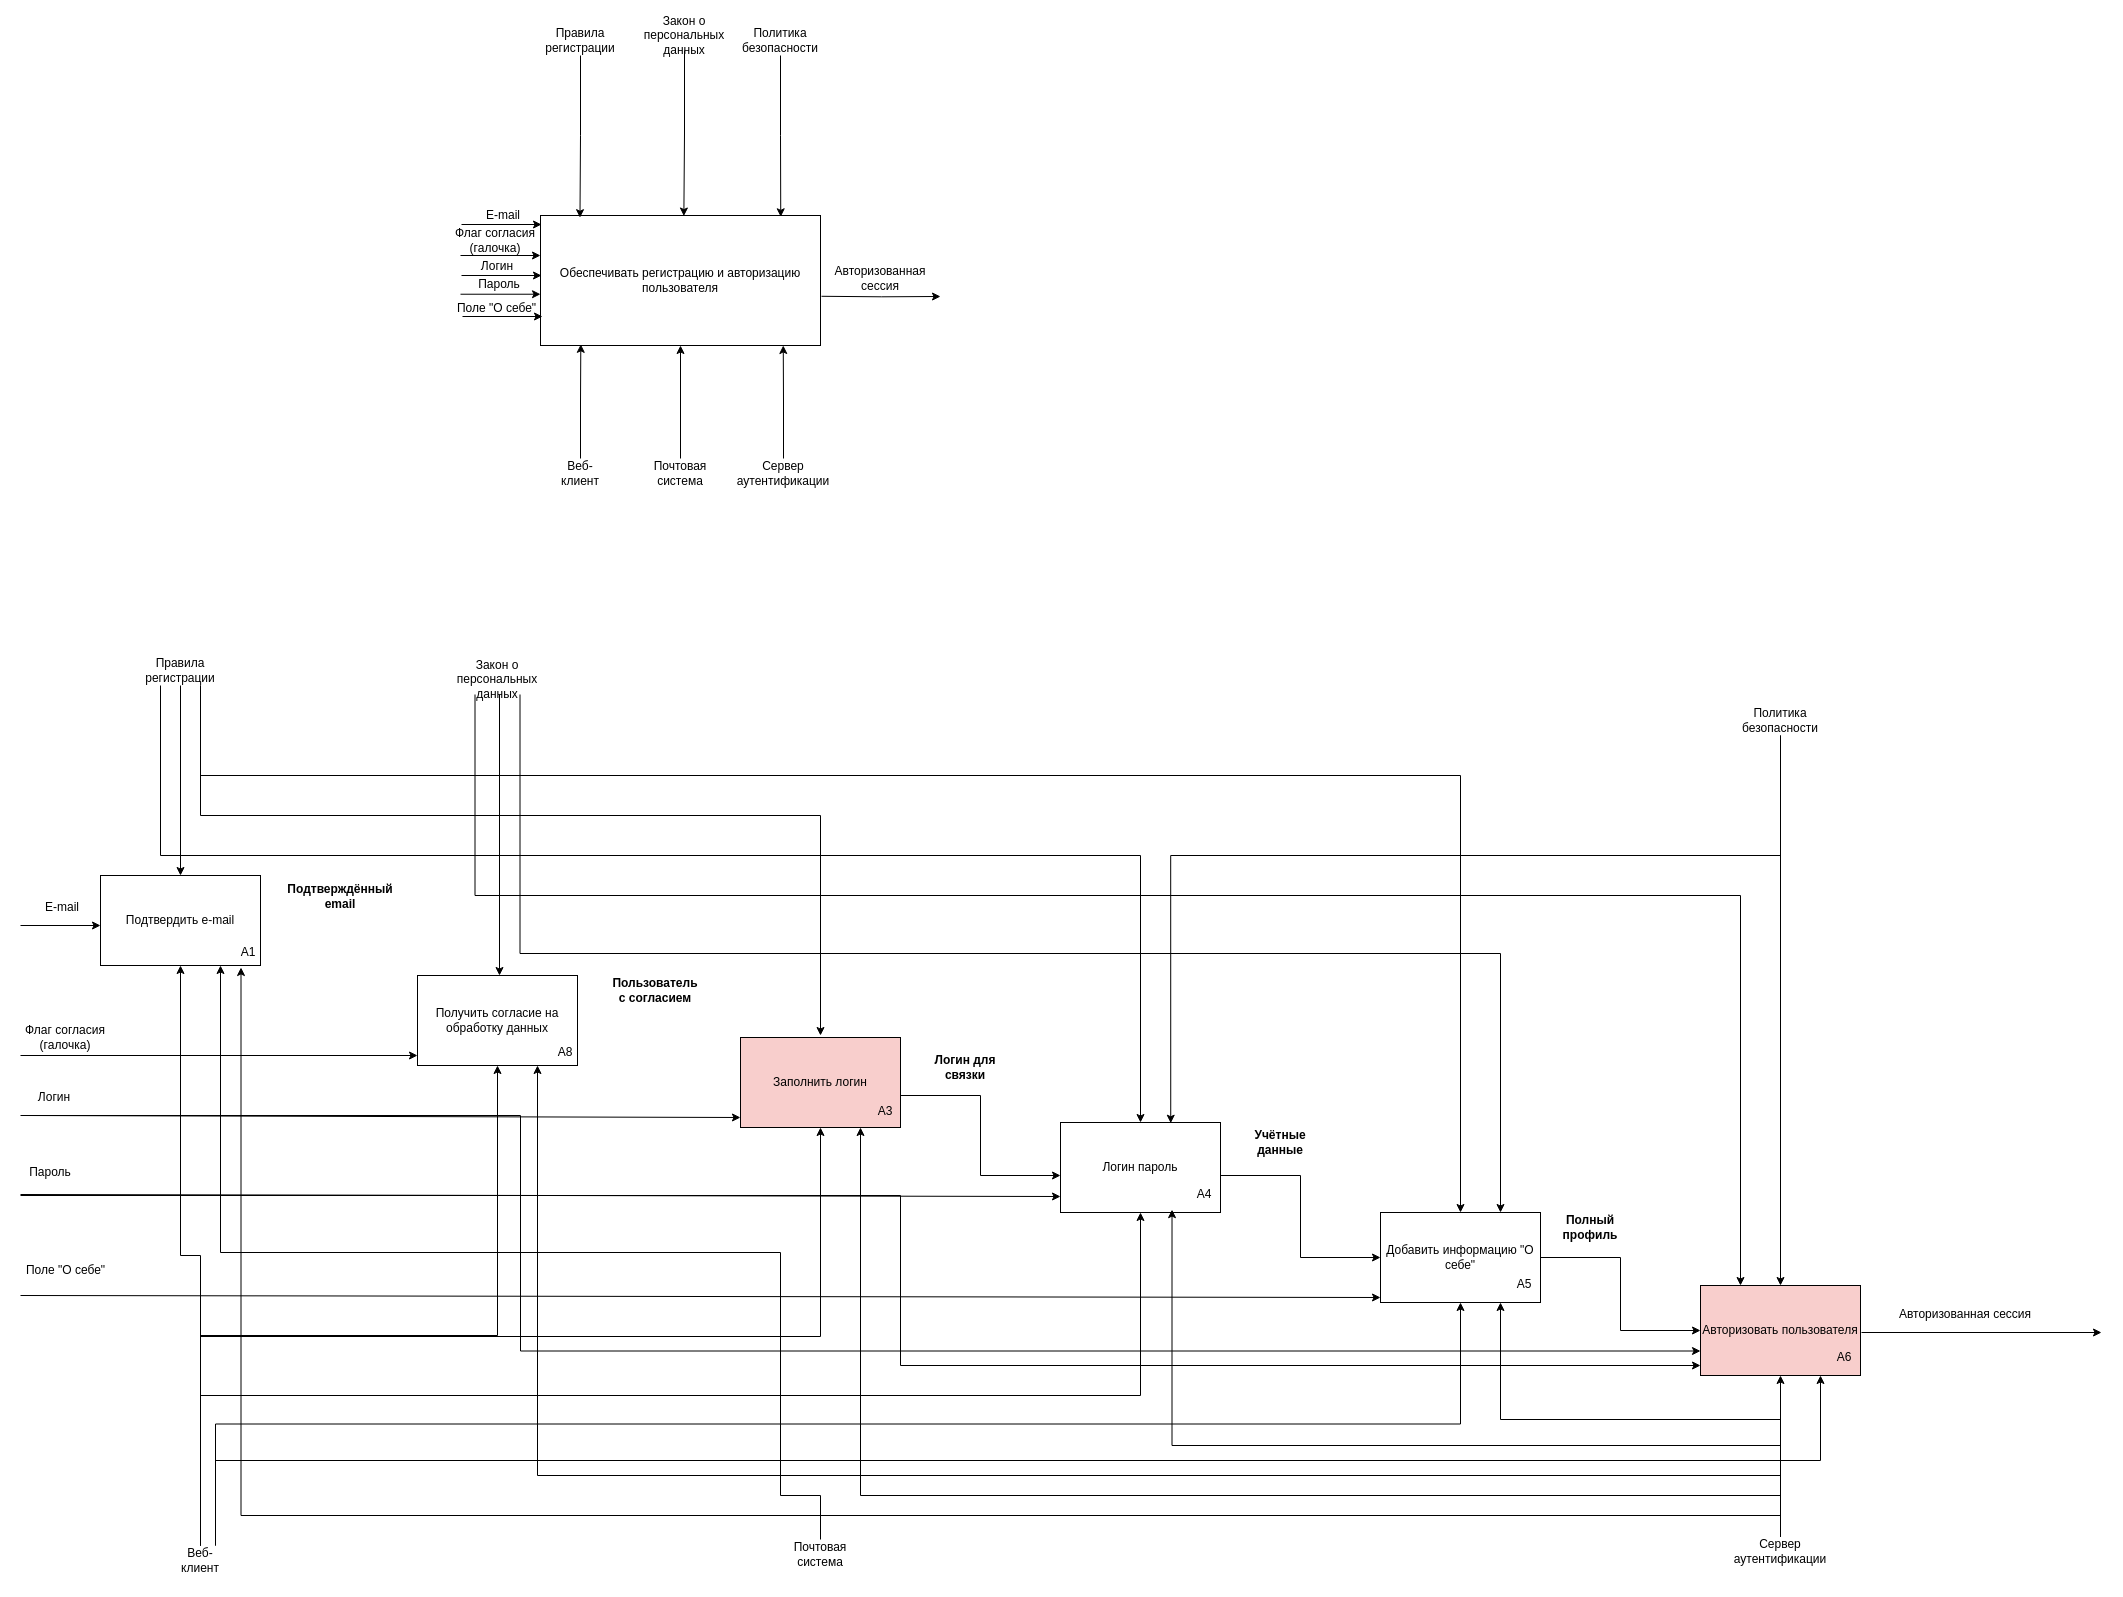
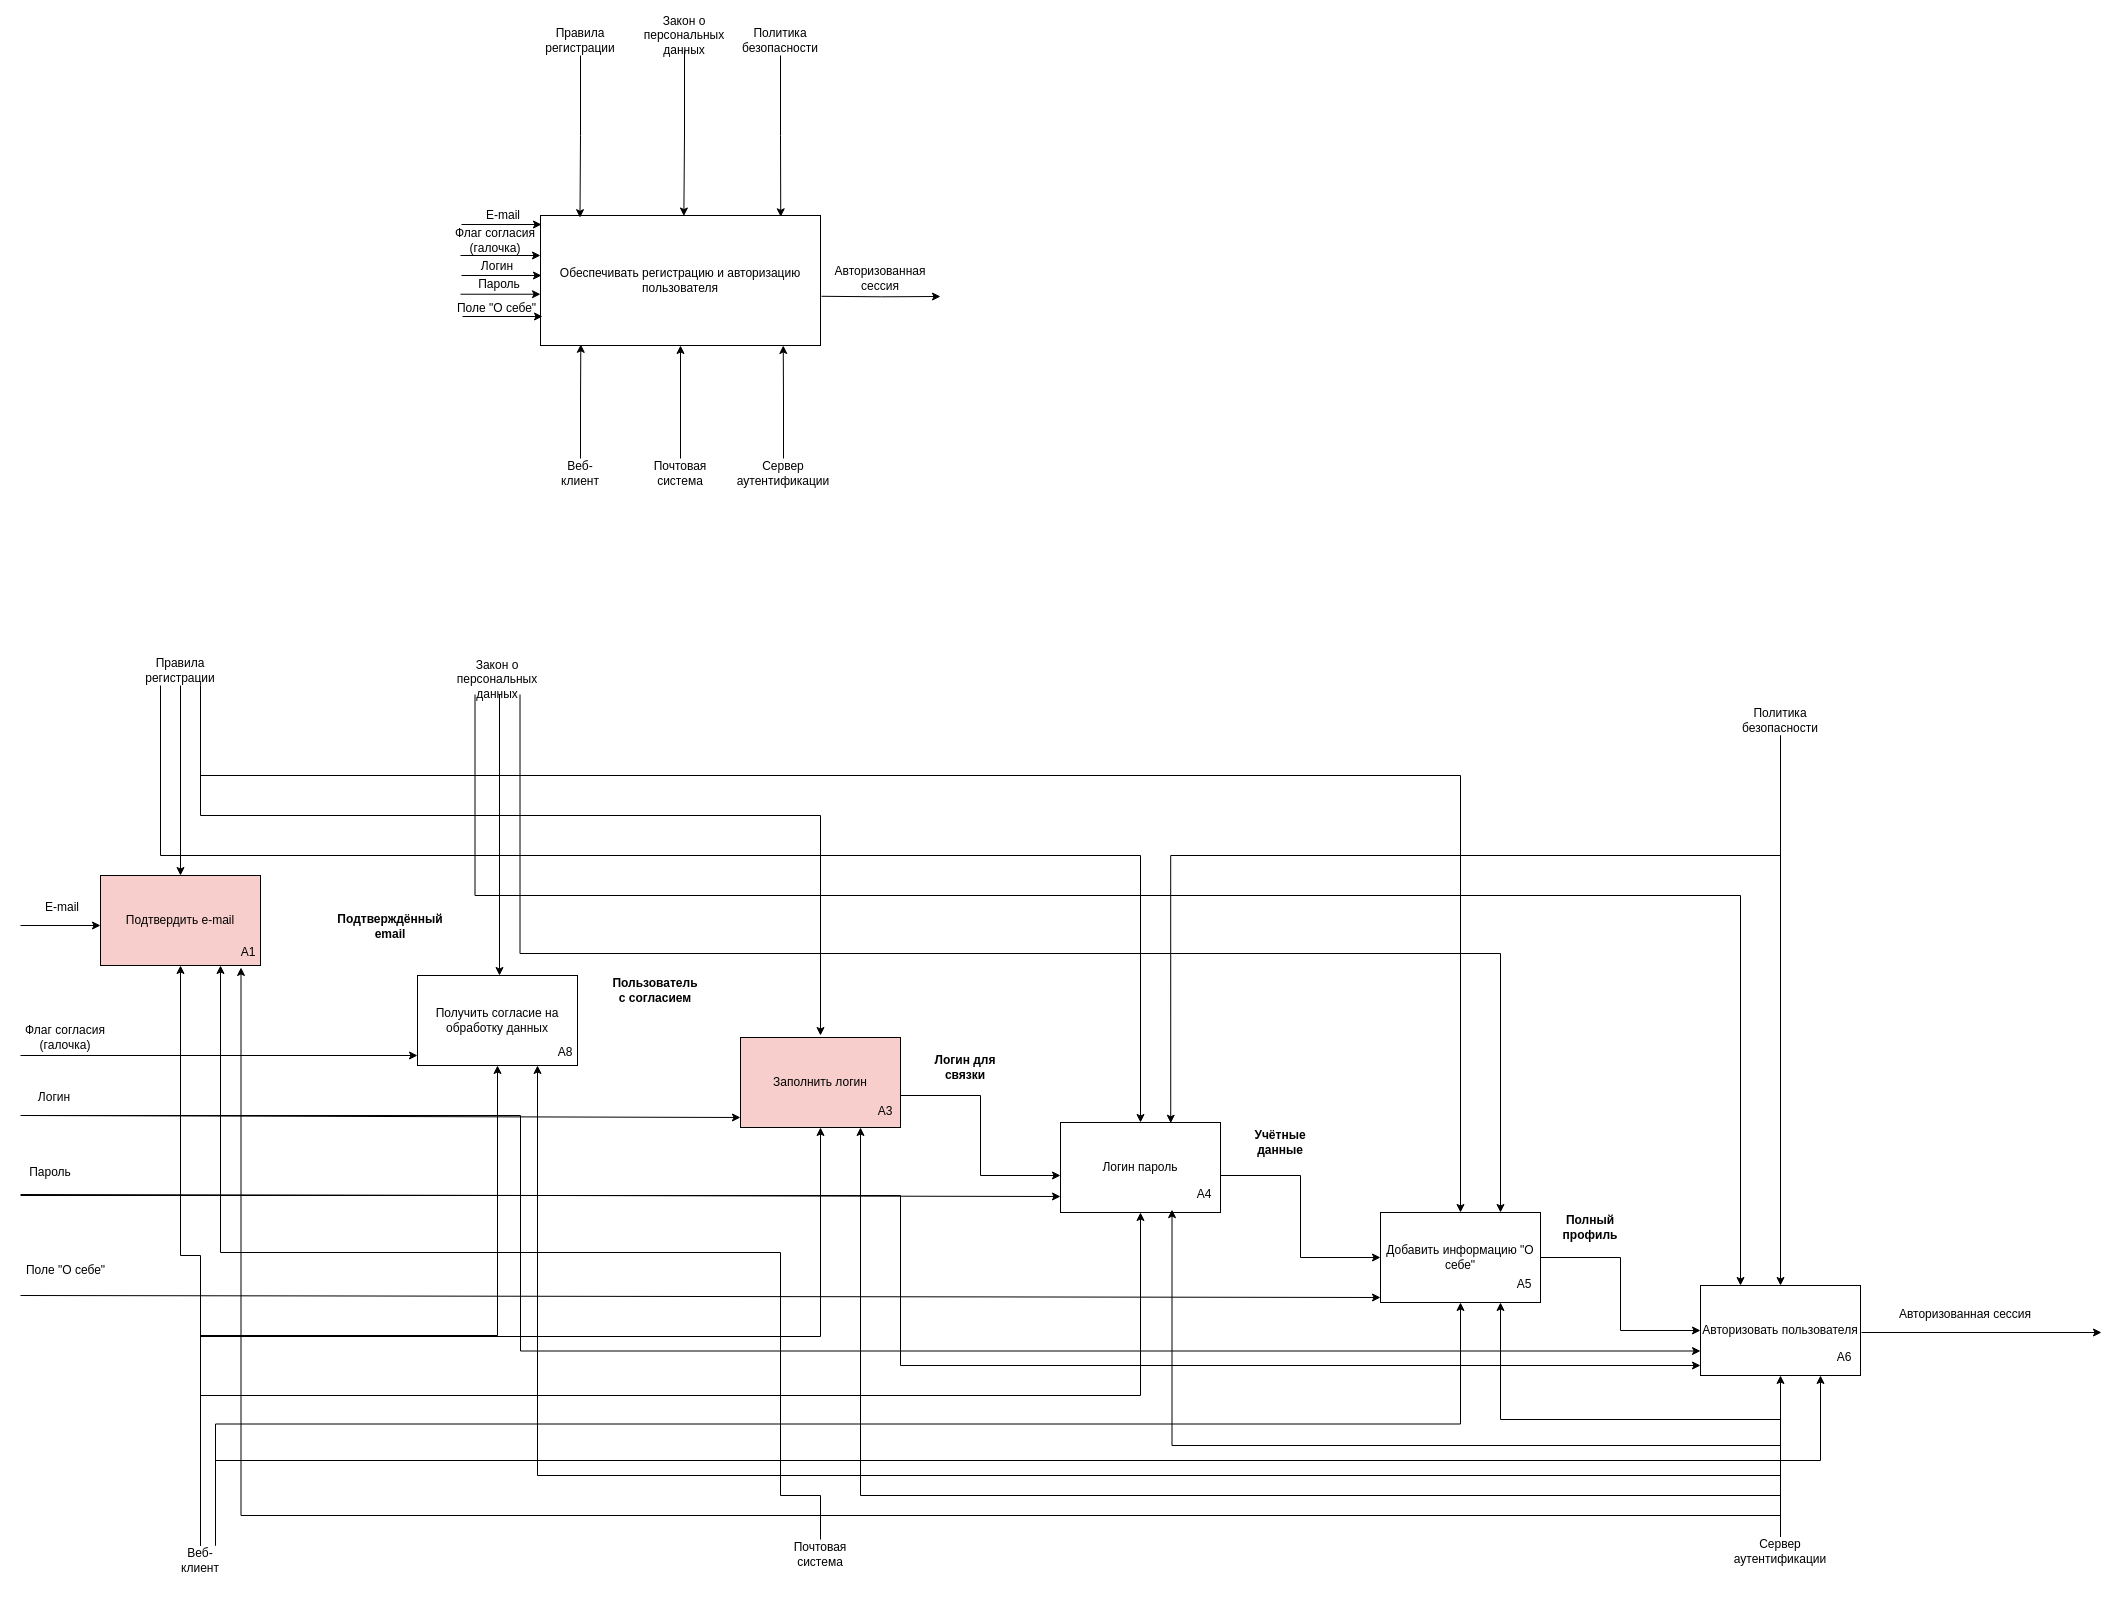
node "Подтверждённый email": moved (341, 897) -> (391, 927)
node "Подтвердить e-mail": fillcolor #ffffff -> #f8cecc
node "Авторизовать пользователя": fillcolor #f8cecc -> #ffffff
